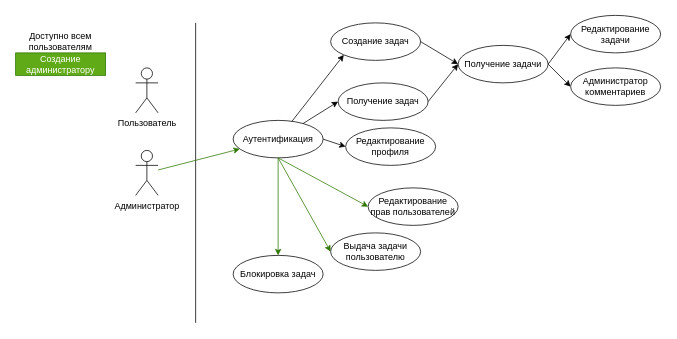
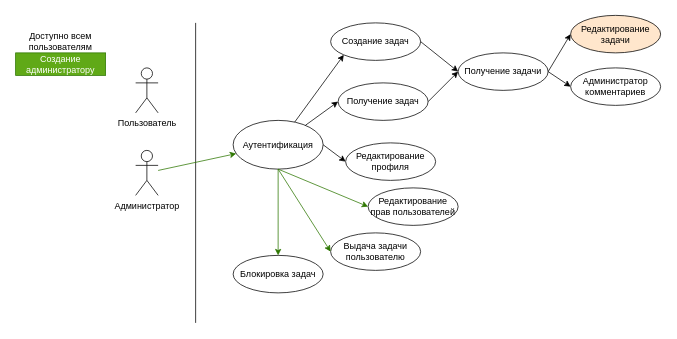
node "Редактирование задачи": fillcolor #ffffff -> #ffe6cc
node "Получение задачи": moved (503, 64) -> (503, 72)
node "Аутентификация": size 90x38 -> 90x49
node "Редактирование профиля": moved (390, 147) -> (390, 162)
